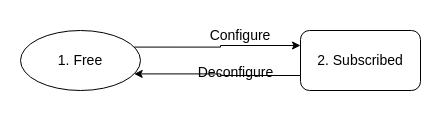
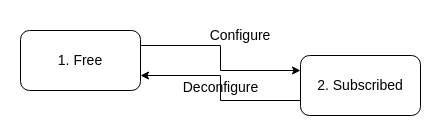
node "1. Free": shape ellipse -> rounded rectangle
node "2. Subscribed": moved (361, 61) -> (361, 86)
node "Deconfigure": moved (236, 73) -> (221, 88)
